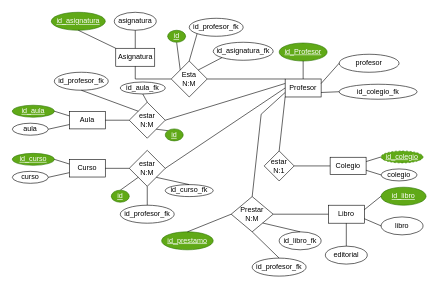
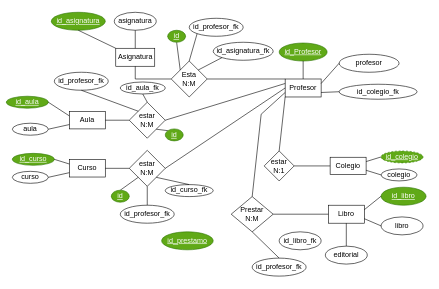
node "id_aula": moved (33, 111) -> (27, 102)
edge "Prestar N:M" -- "id_prestamo": removed
edge "Prestar N:M" -- "id_libro_fk": removed
